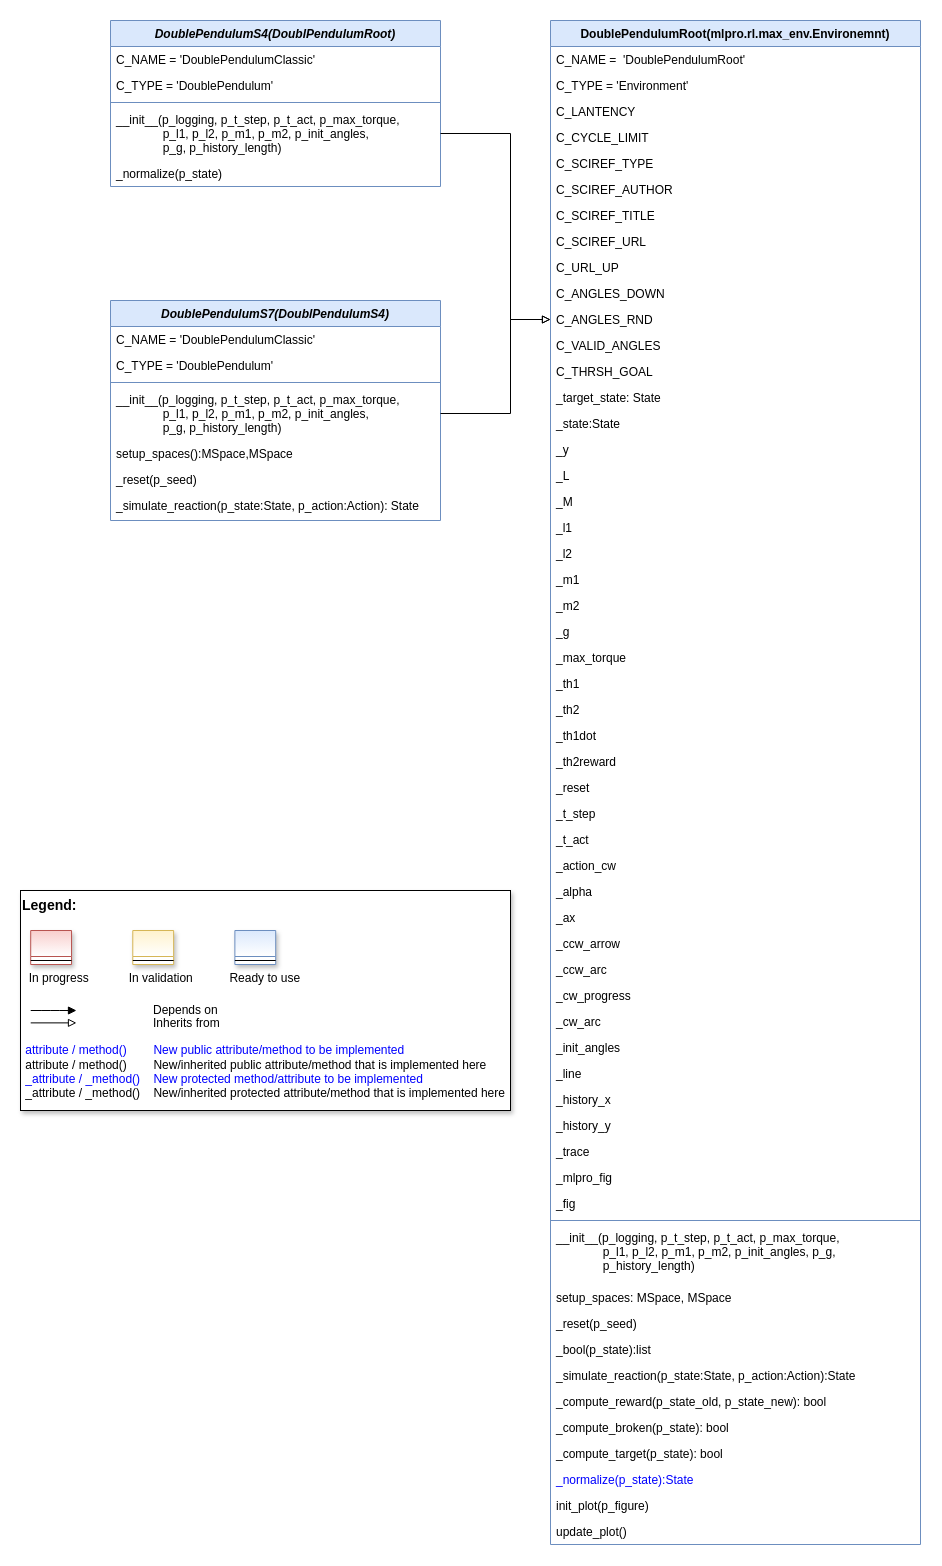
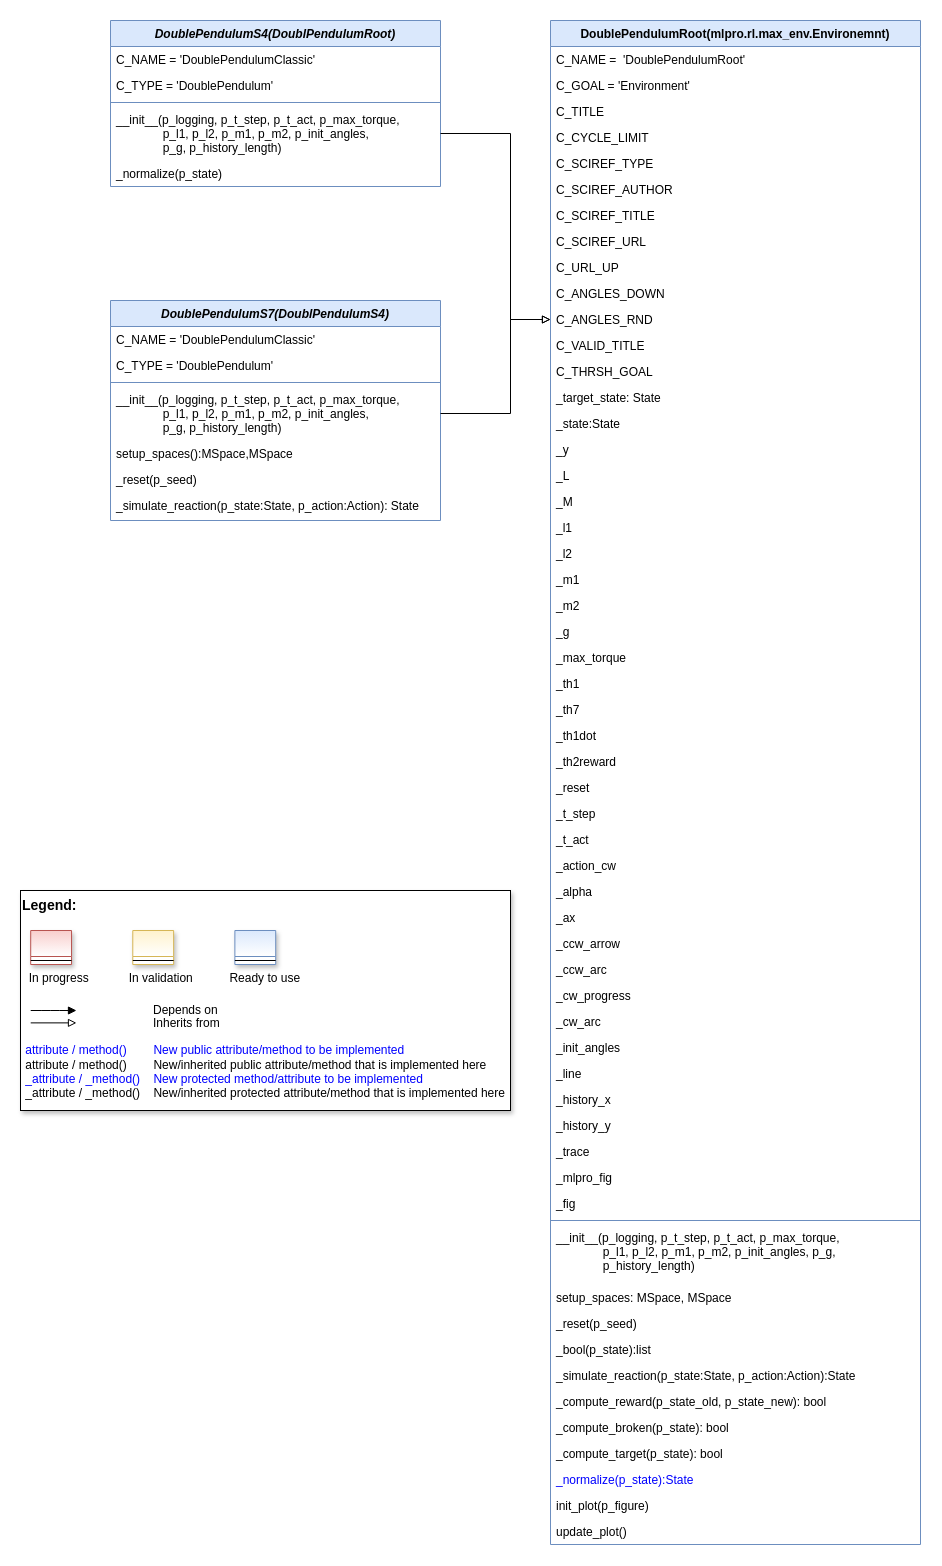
node "C_TYPE = 'Environment'": label "C_TYPE = 'Environment'" -> "C_GOAL = 'Environment'"
node "C_LANTENCY": label "C_LANTENCY" -> "C_TITLE"
node "C_VALID_ANGLES": label "C_VALID_ANGLES" -> "C_VALID_TITLE"
node "_th2": label "_th2" -> "_th7"
